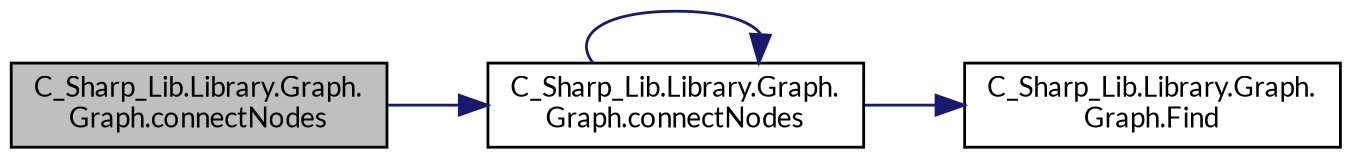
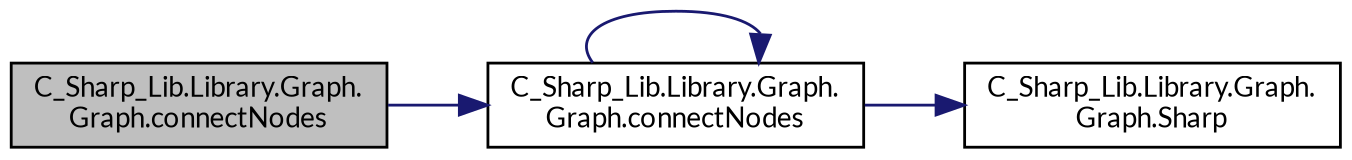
node "C_Sharp_Lib.Library.Graph. Graph.Find": label "C_Sharp_Lib.Library.Graph. Graph.Find" -> "C_Sharp_Lib.Library.Graph. Graph.Sharp"
